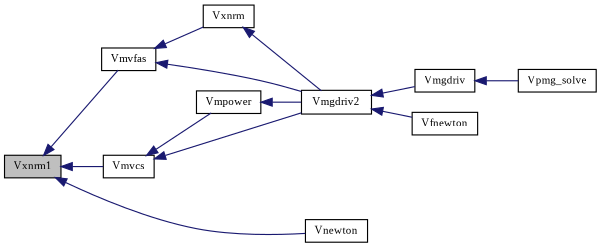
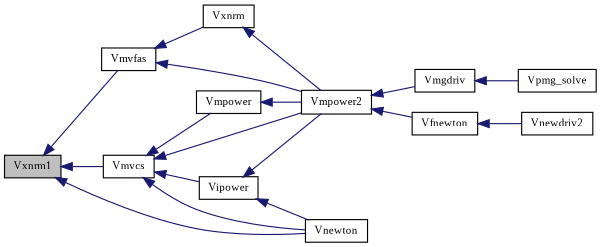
node "Vmgdriv2": label "Vmgdriv2" -> "Vmpower2"
node "Vnewdriv2": added
node "Vipower": added
edge "Vnewton" -> "Vmvcs": added
